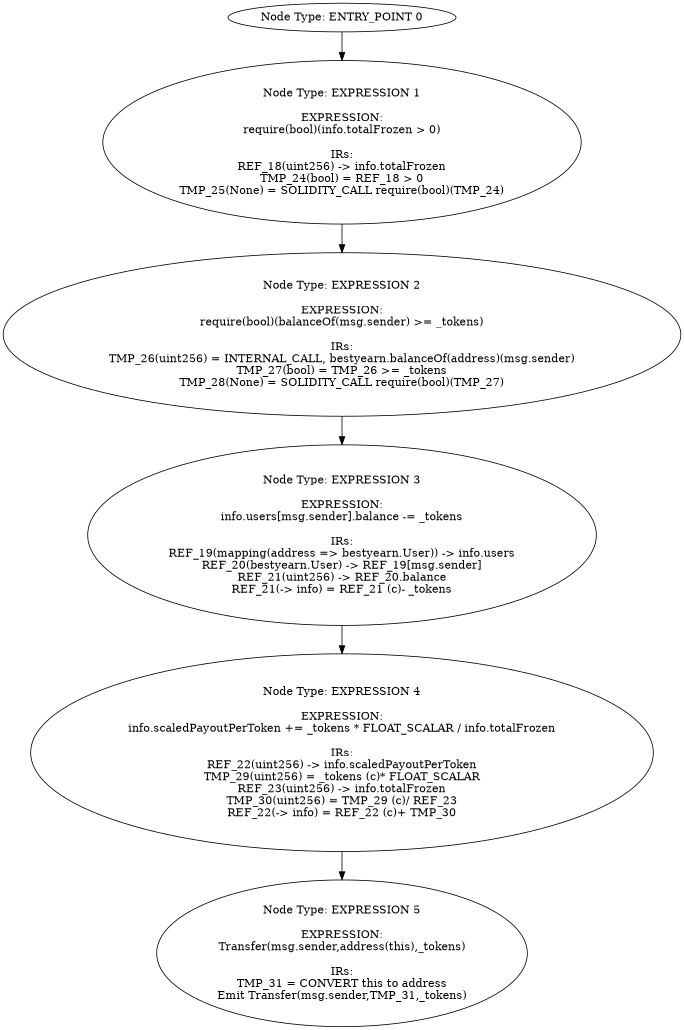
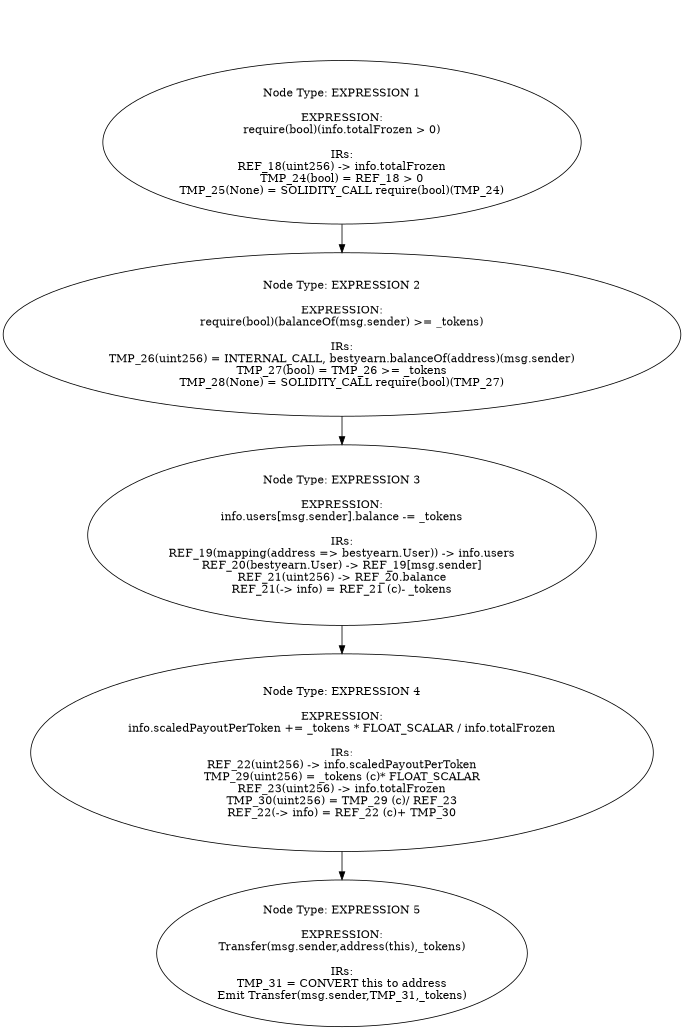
node "Node Type: ENTRY_POINT 0": removed
